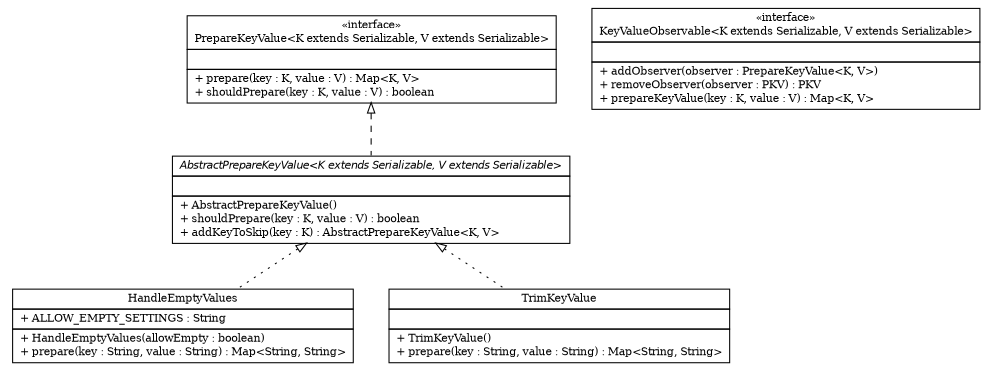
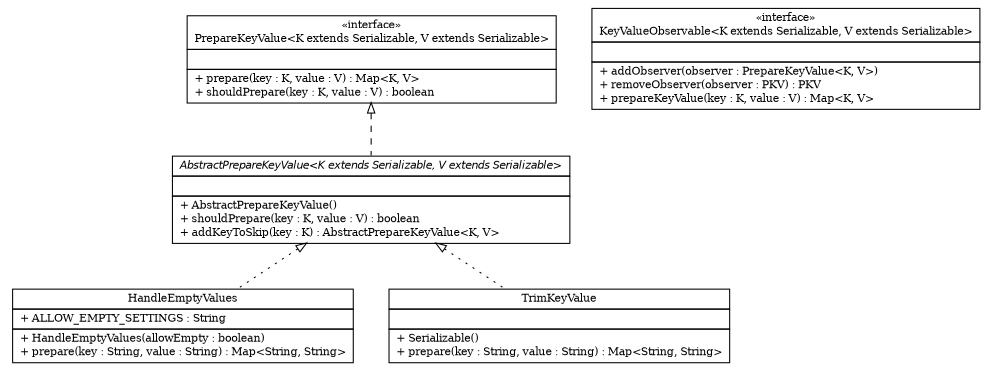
node "TrimKeyValue": text "+ TrimKeyValue()" -> "+ Serializable()"
